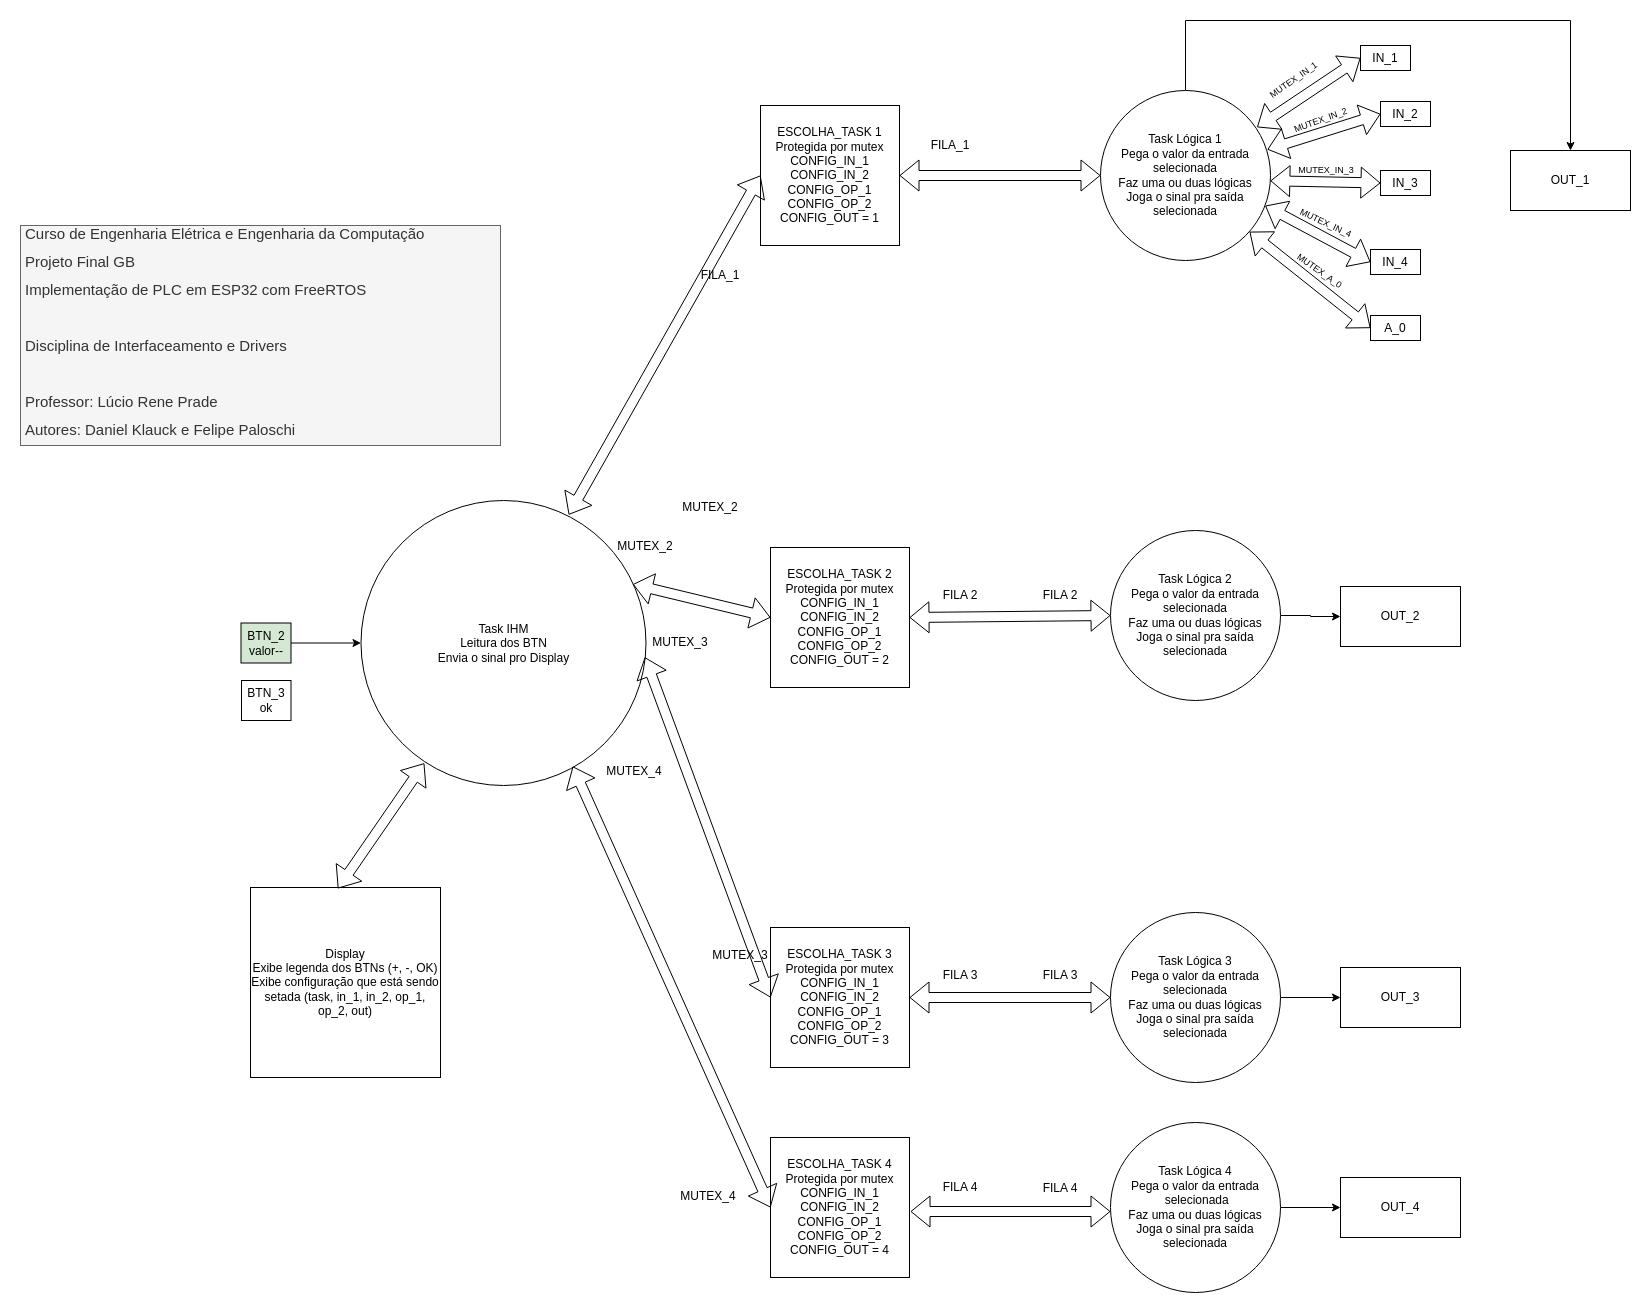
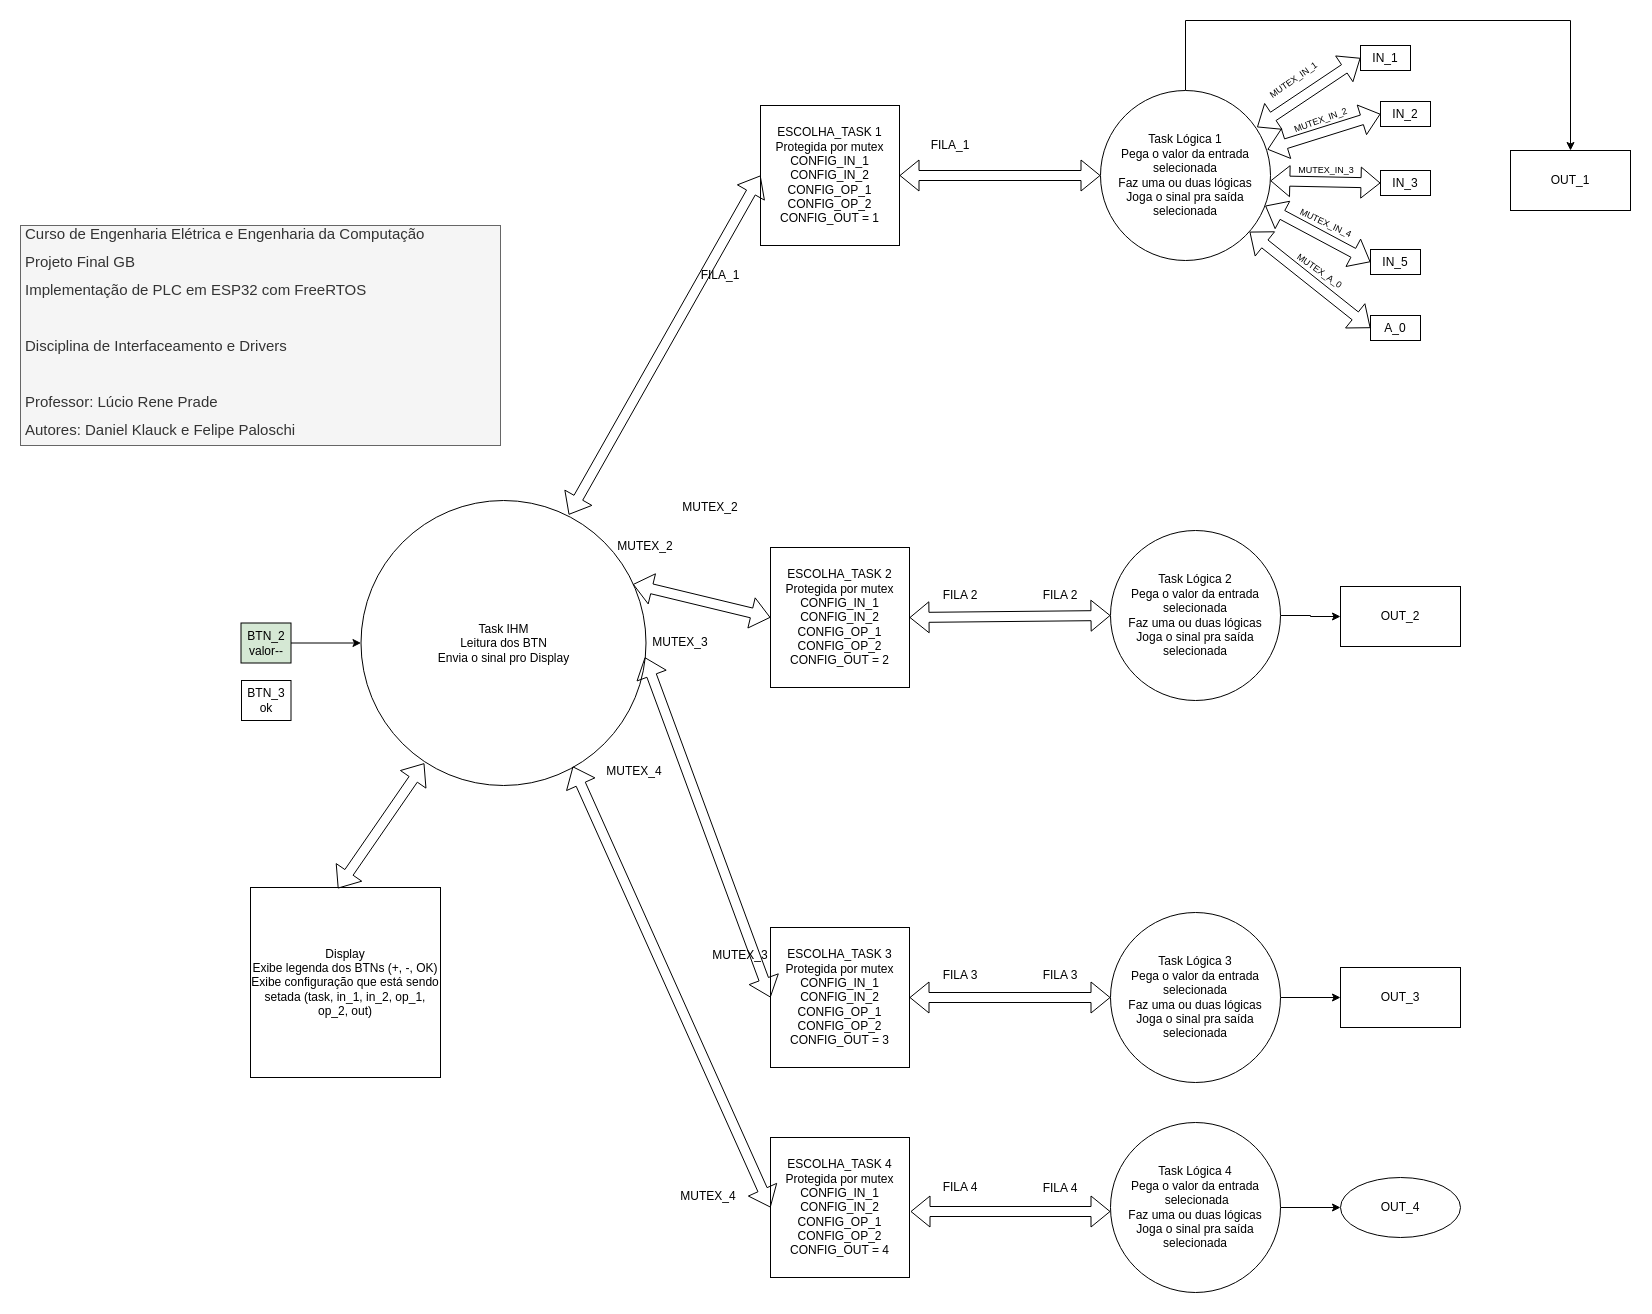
node "IN_4": label "IN_4" -> "IN_5"
node "OUT_4": shape rectangle -> ellipse
